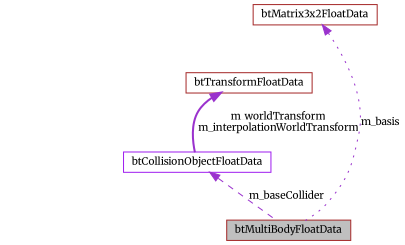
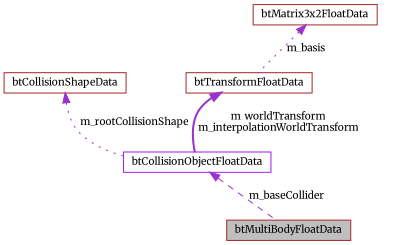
node "btCollisionShapeData": added
edge "btMultiBodyFloatData" -> "btMatrix3x2FloatData": now "btTransformFloatData" -> "btMatrix3x2FloatData"
